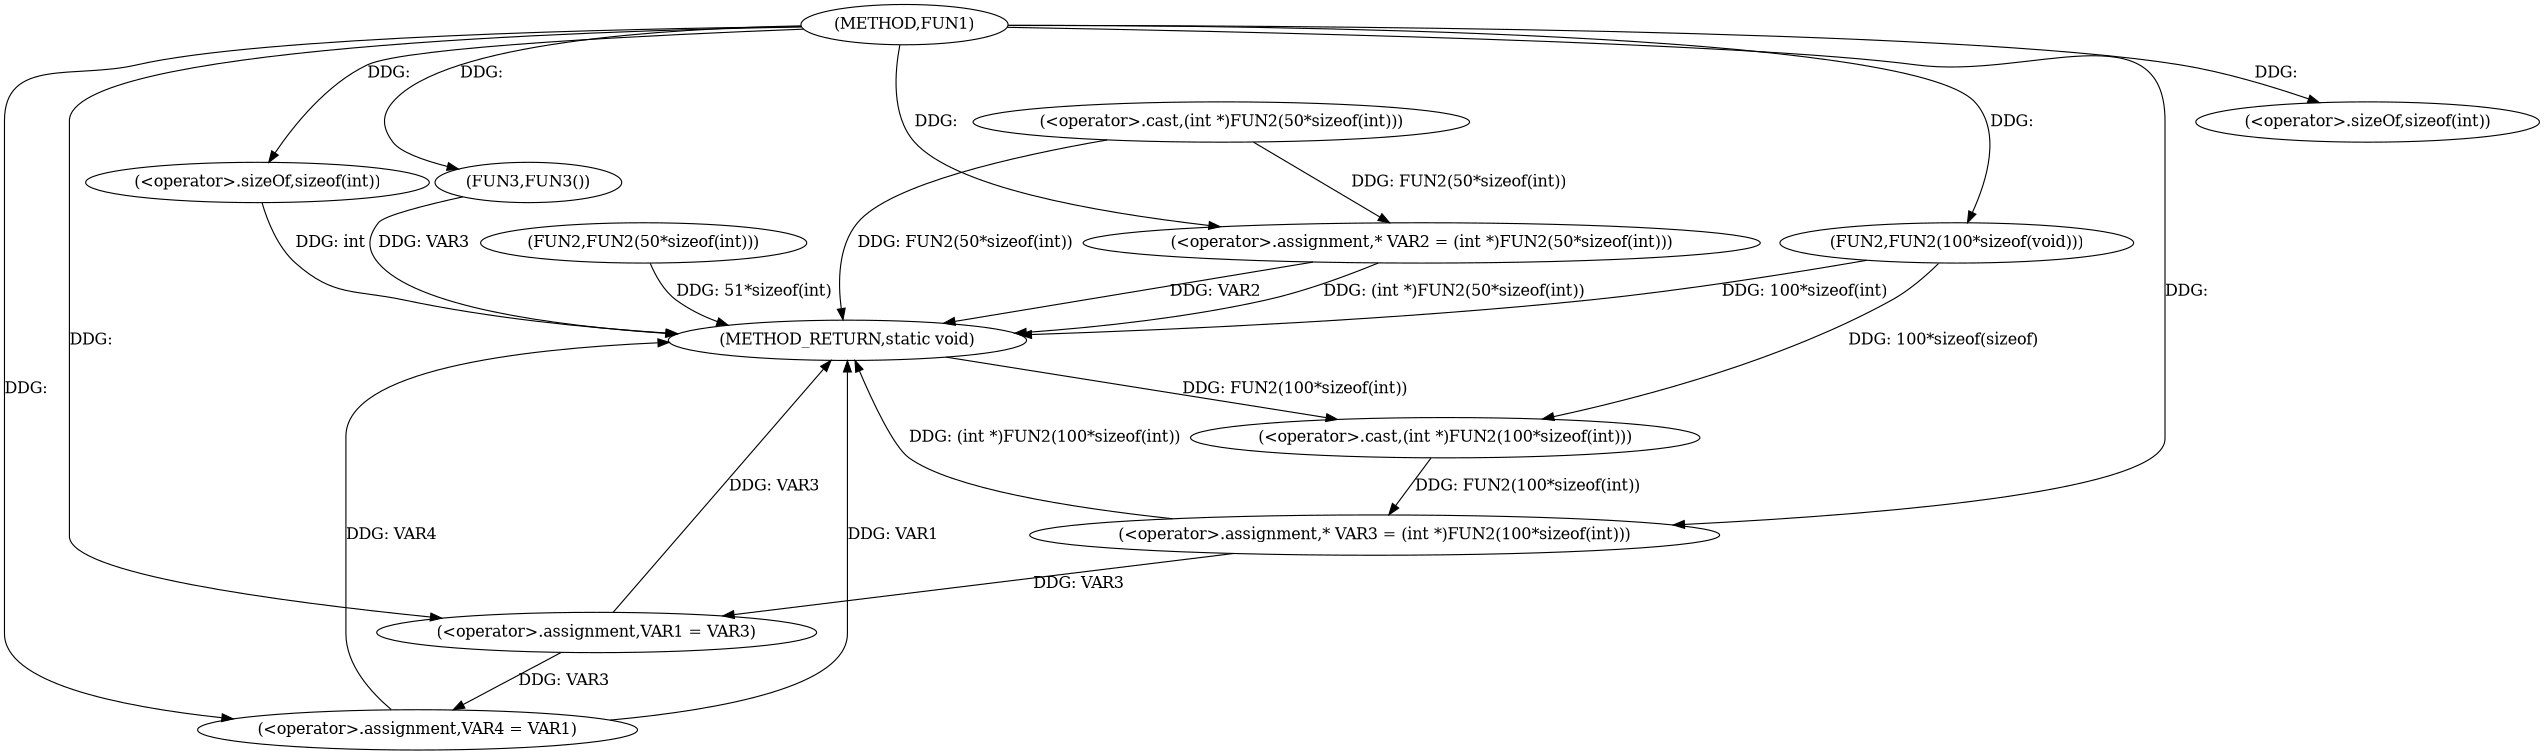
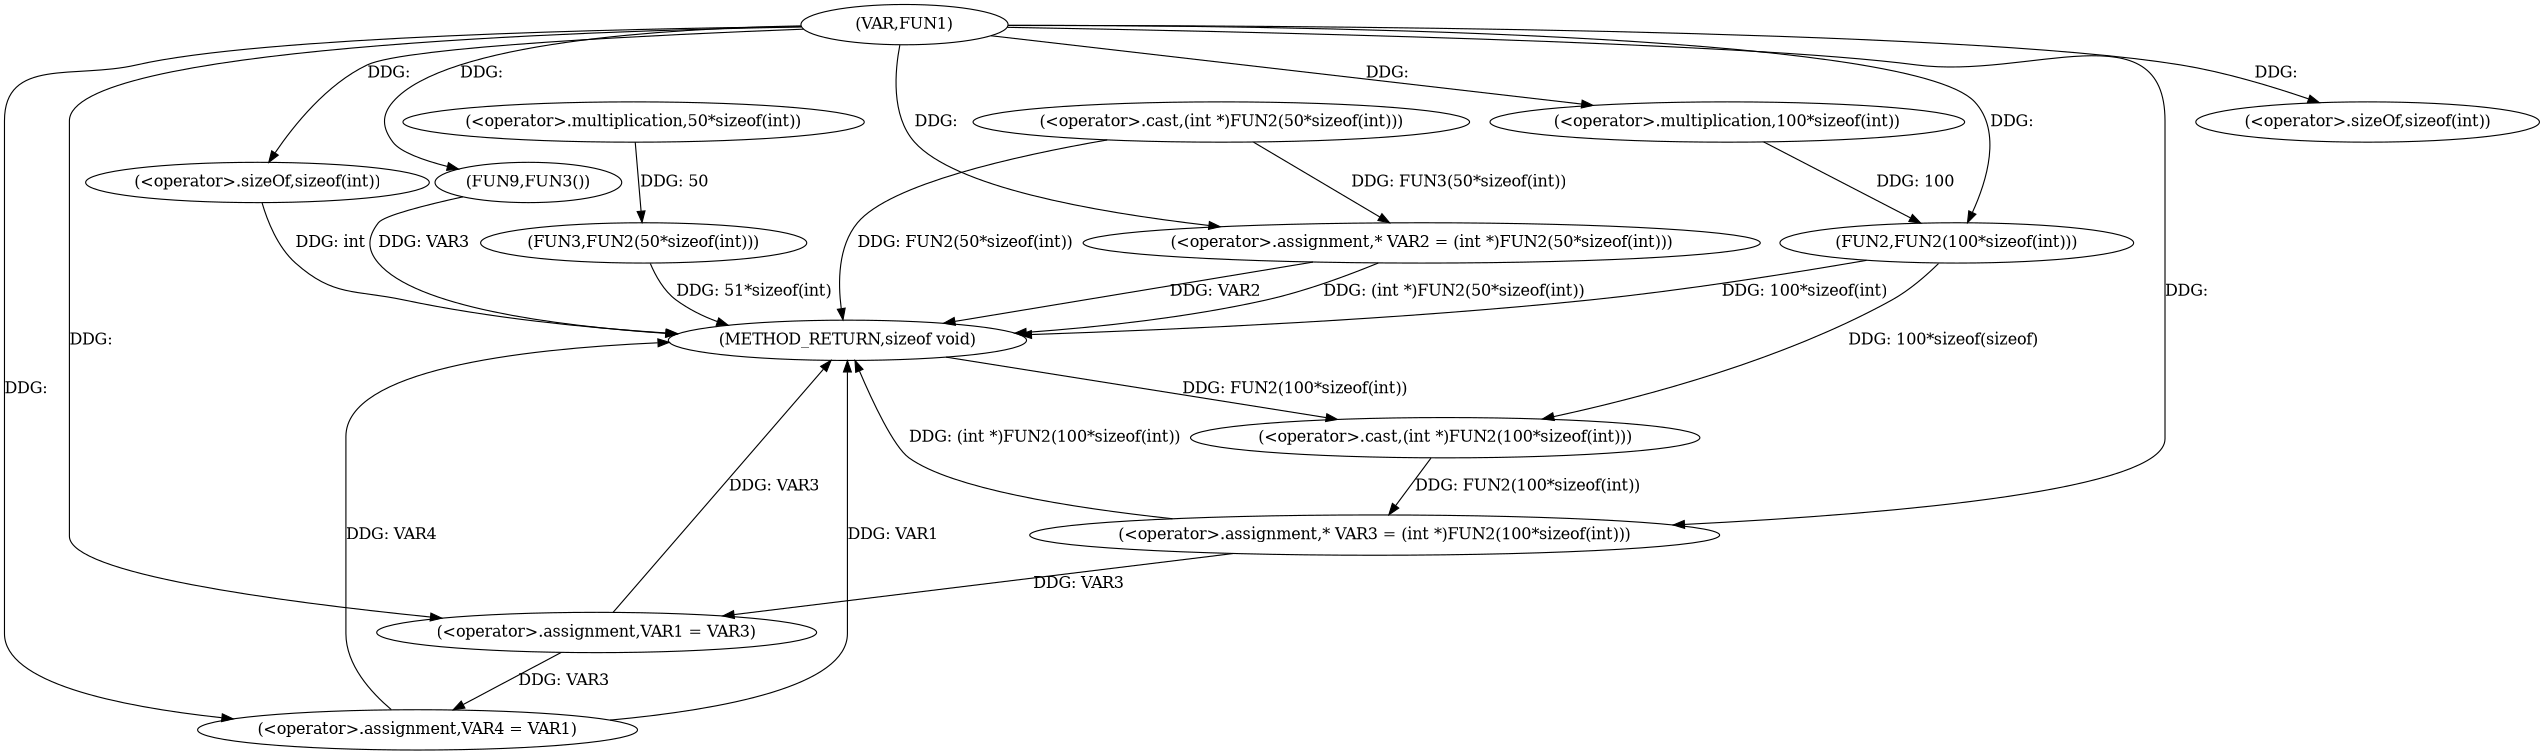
node "(METHOD,FUN1)": label "(METHOD,FUN1)" -> "(VAR,FUN1)"
node "(<operator>.multiplication,50*sizeof(int))": added
node "(<operator>.multiplication,100*sizeof(int))": added
node "(FUN3,FUN3())": label "(FUN3,FUN3())" -> "(FUN9,FUN3())"
edge "(<operator>.cast,(int *)FUN2(50*sizeof(int)))" -> "(<operator>.assignment,* VAR2 = (int *)FUN2(50*sizeof(int)))": label "DDG: FUN2(50*sizeof(int))" -> "DDG: FUN3(50*sizeof(int))"
node "(FUN2,FUN2(50*sizeof(int)))": label "(FUN2,FUN2(50*sizeof(int)))" -> "(FUN3,FUN2(50*sizeof(int)))"
node "(FUN2,FUN2(100*sizeof(void)))": label "(FUN2,FUN2(100*sizeof(void)))" -> "(FUN2,FUN2(100*sizeof(int)))"
node "(METHOD_RETURN,static void)": label "(METHOD_RETURN,static void)" -> "(METHOD_RETURN,sizeof void)"
